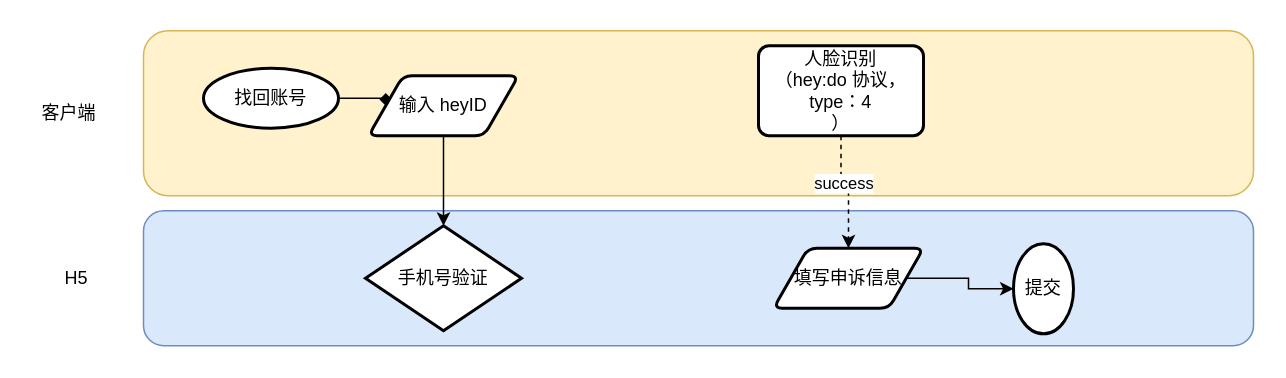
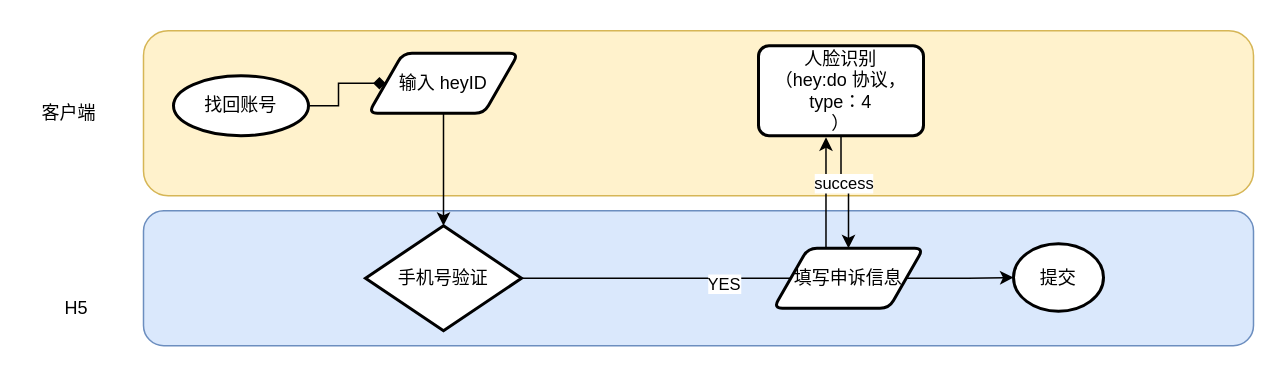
node "找回账号": moved (271, 98) -> (241, 106)
node "输入 heyID": moved (443, 106) -> (443, 83)
edge "人脸识别 （hey:do 协议，type：4 ）" -> "填写申诉信息": style dashed -> solid
node "H5": moved (76, 278) -> (76, 308)
edge "手机号验证" -> "人脸识别 （hey:do 协议，type：4 ）": added, label "YES"
node "提交": size 60x90 -> 90x68
